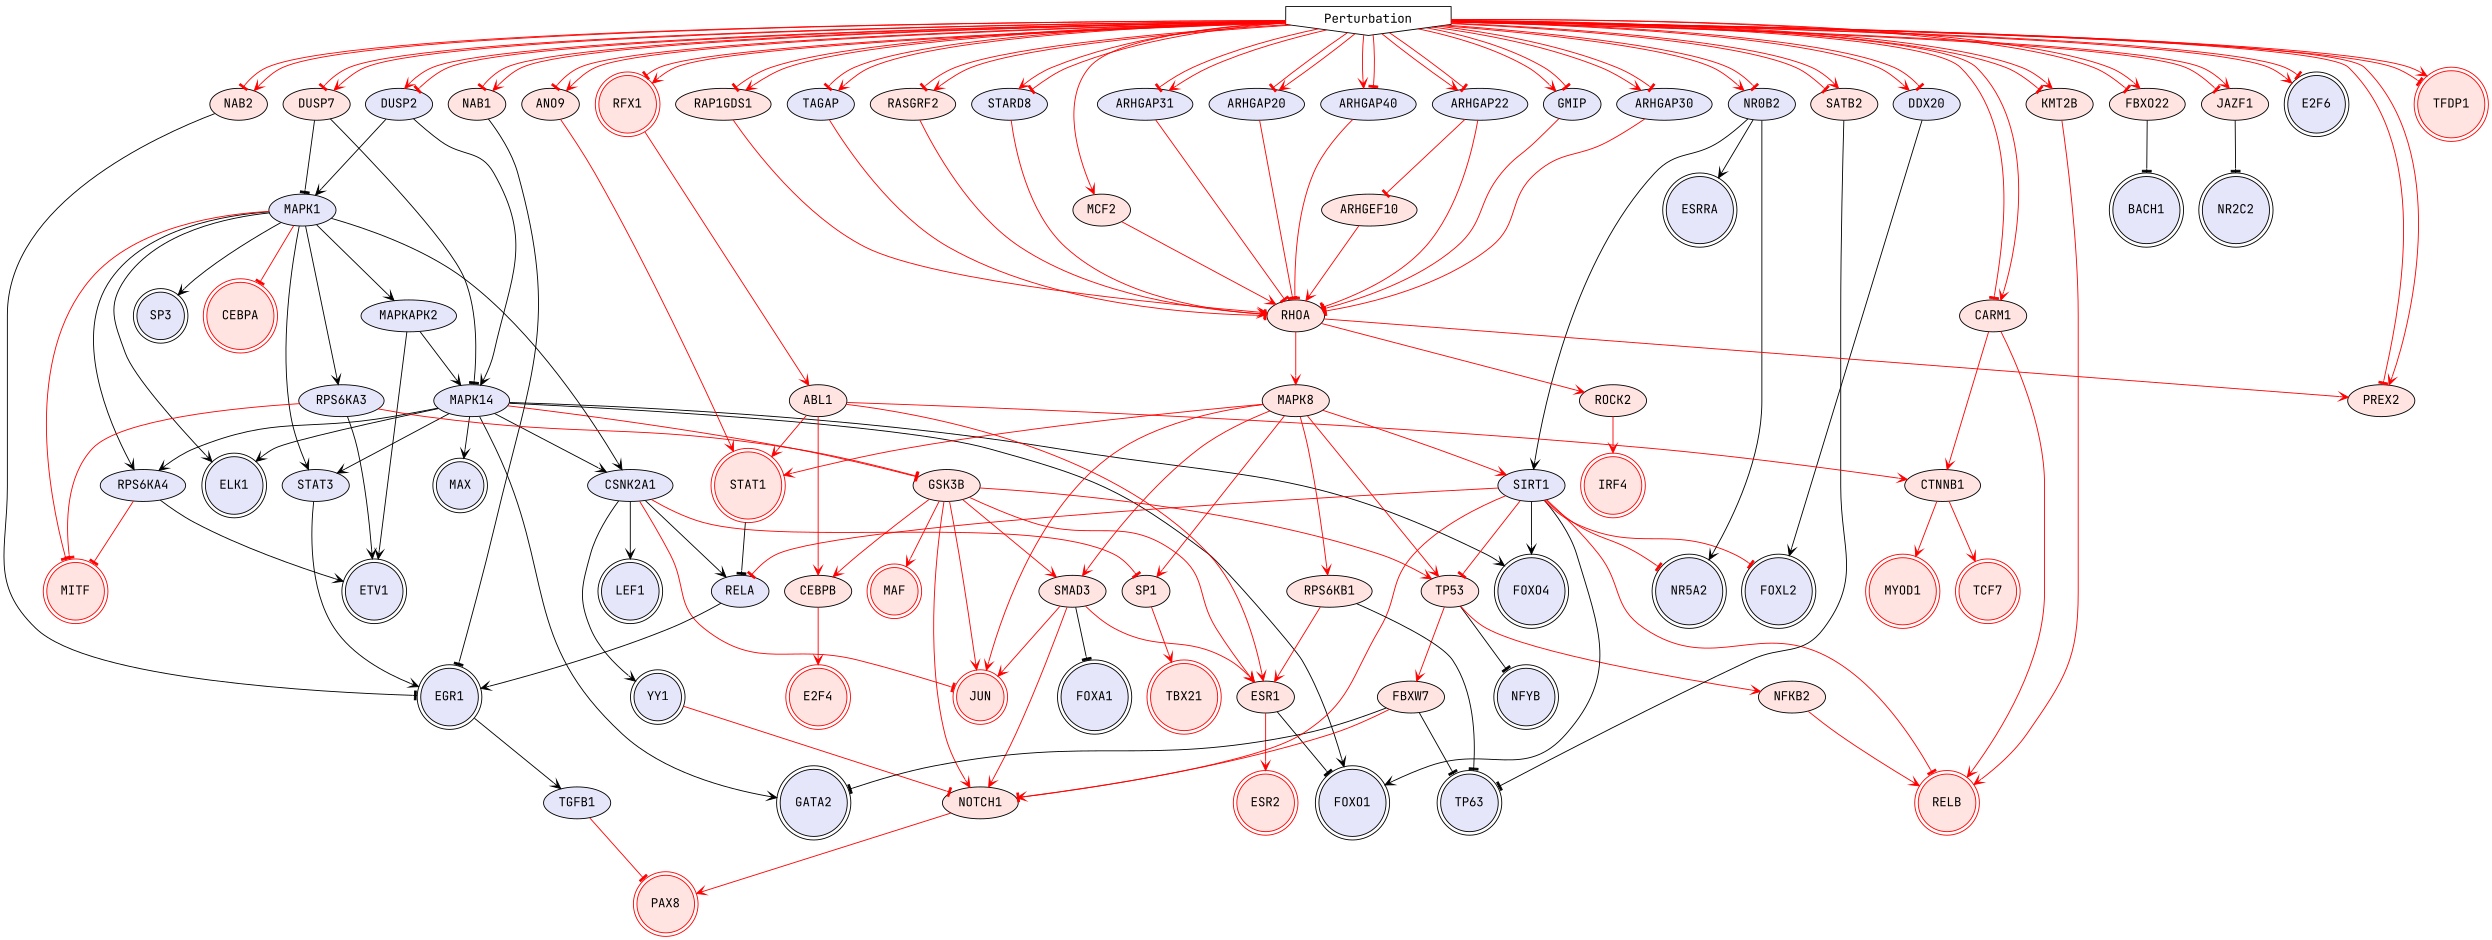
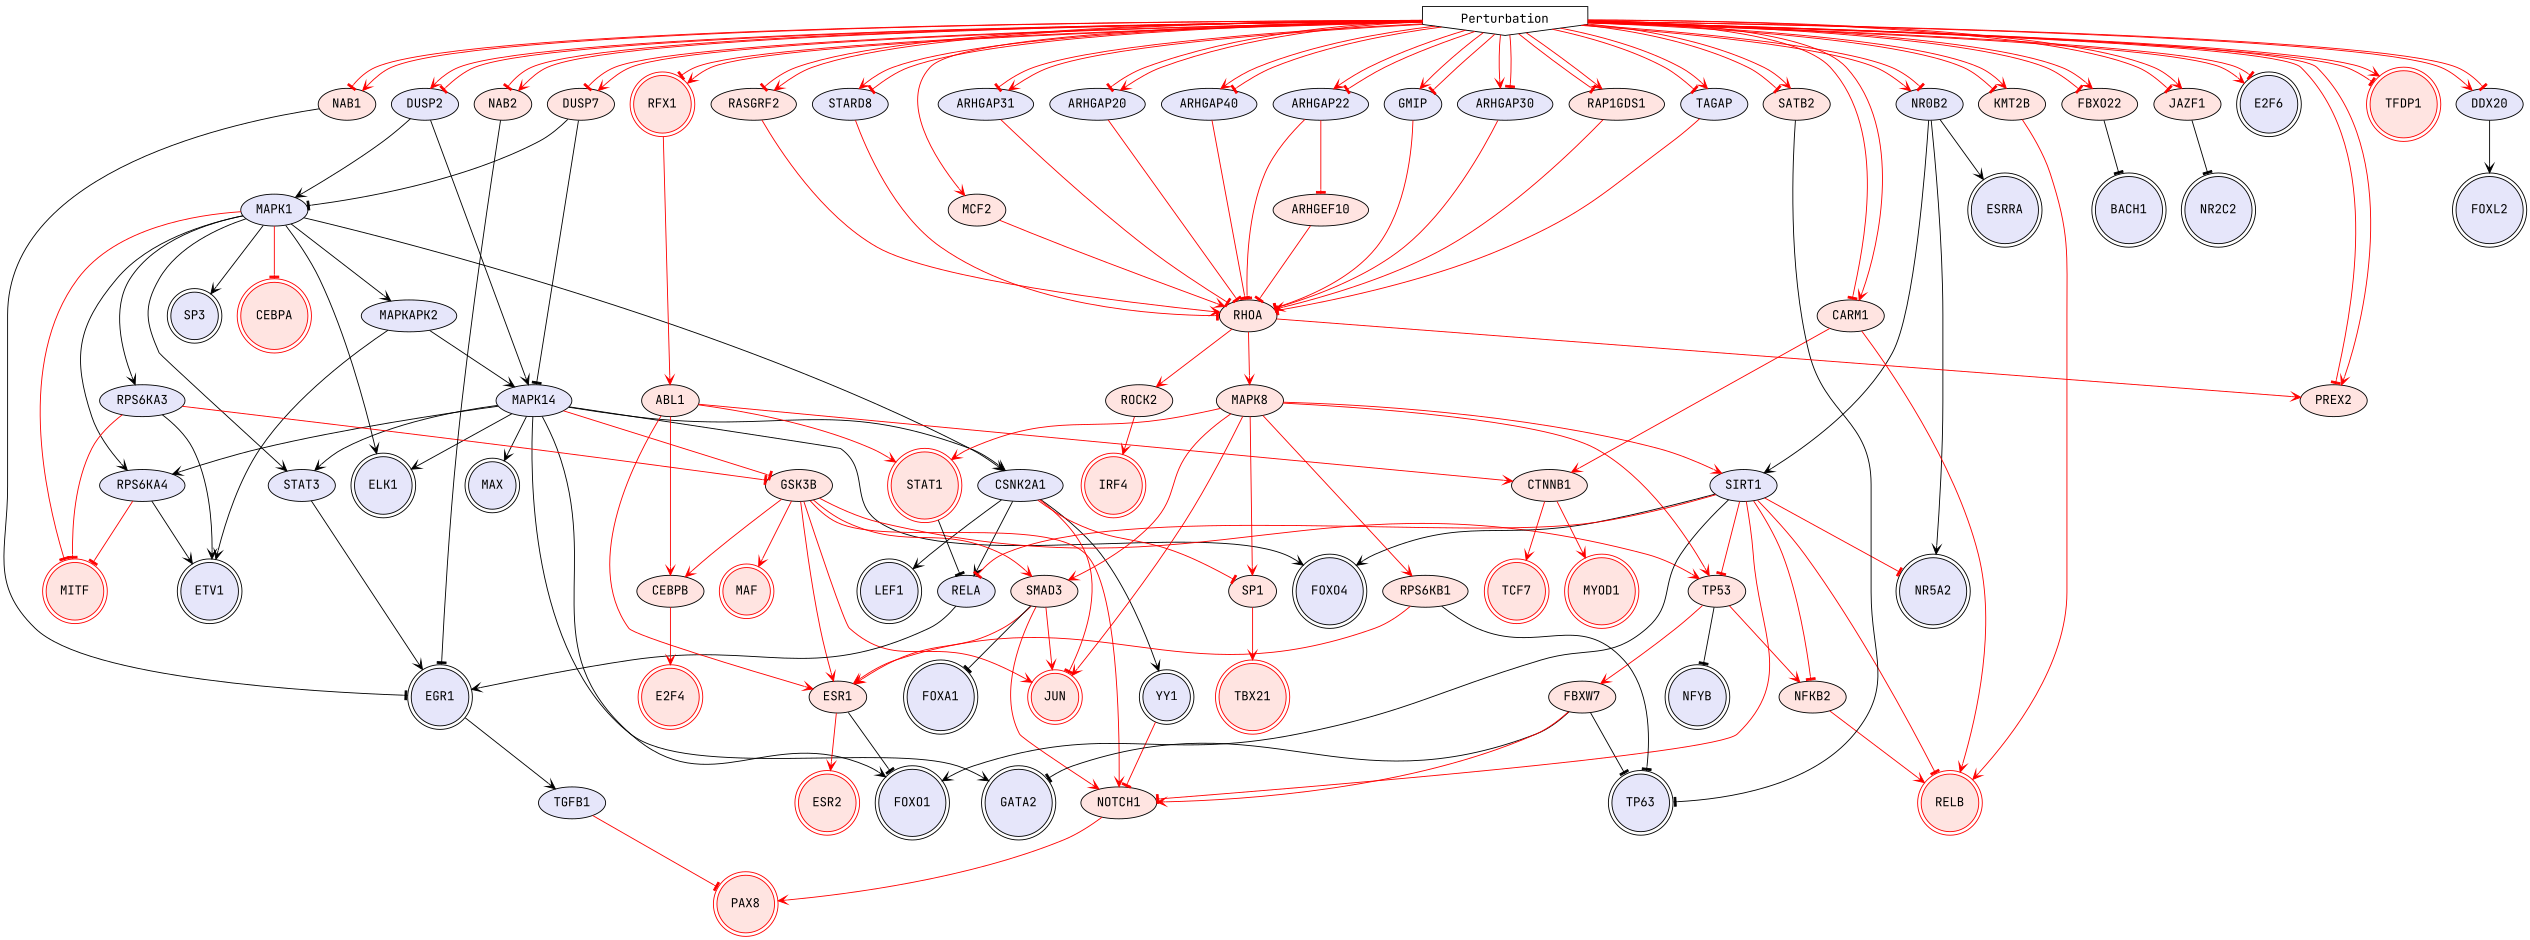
node "ANO9": removed
edge "ARHGEF10" -> "RHOA": arrowhead vee -> tee
edge "SIRT1" -> "FOXL2": now "SIRT1" -> "NFKB2"
